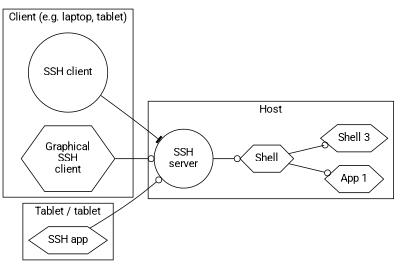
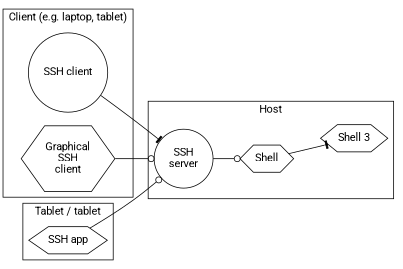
edge "Shell" -> "Shell 3": arrowhead odot -> tee
node "App 1": removed
